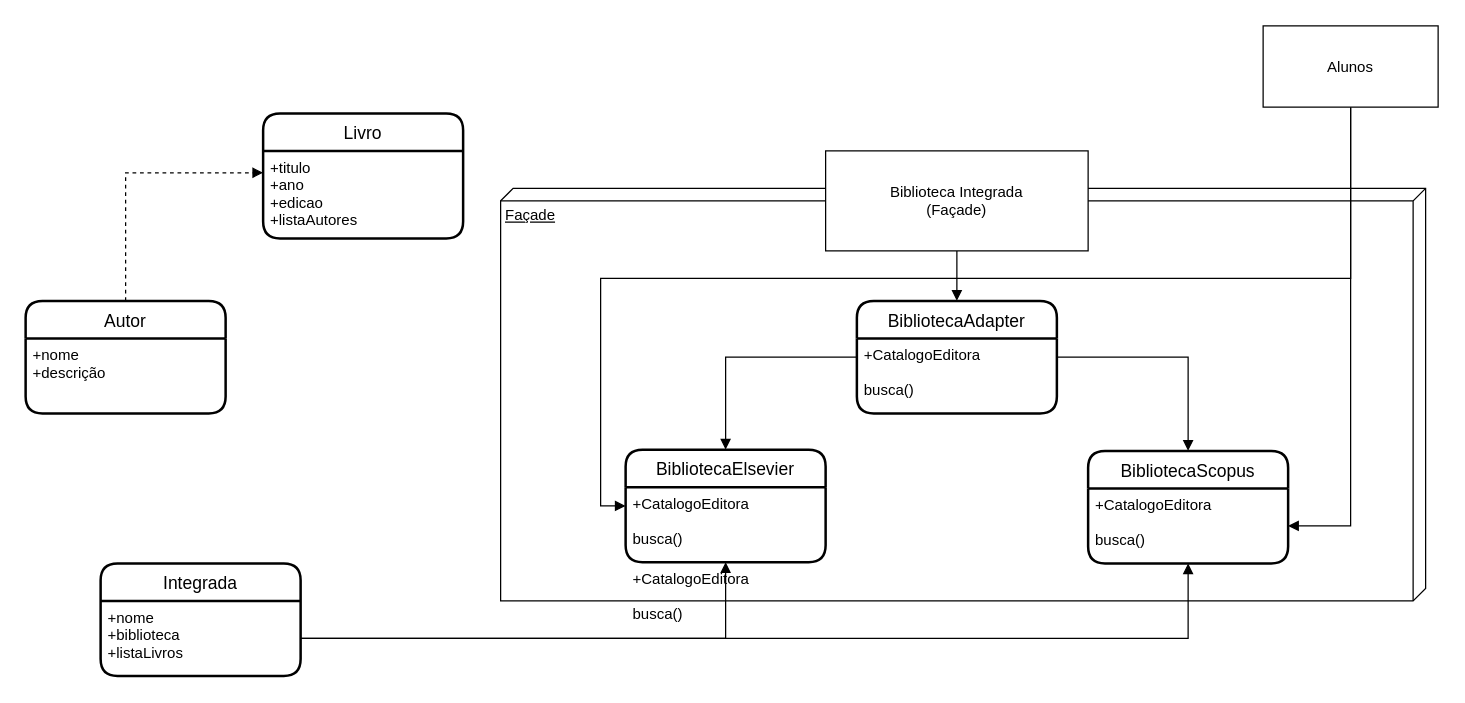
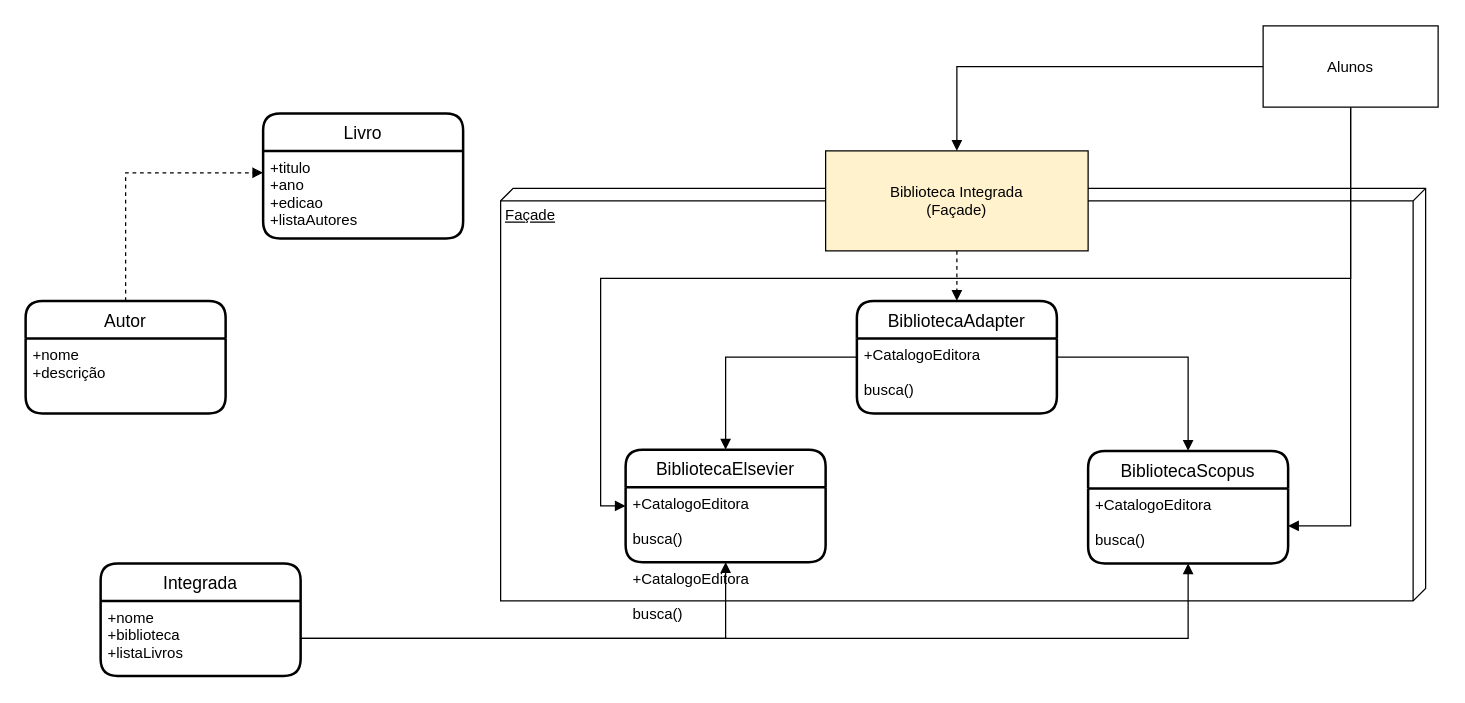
edge "Alunos" -> "Biblioteca Integrada (Façade)": added
node "Biblioteca Integrada (Façade)": fillcolor #ffffff -> #fff2cc
edge "Biblioteca Integrada (Façade)" -> "BibliotecaAdapter": style solid -> dashed
